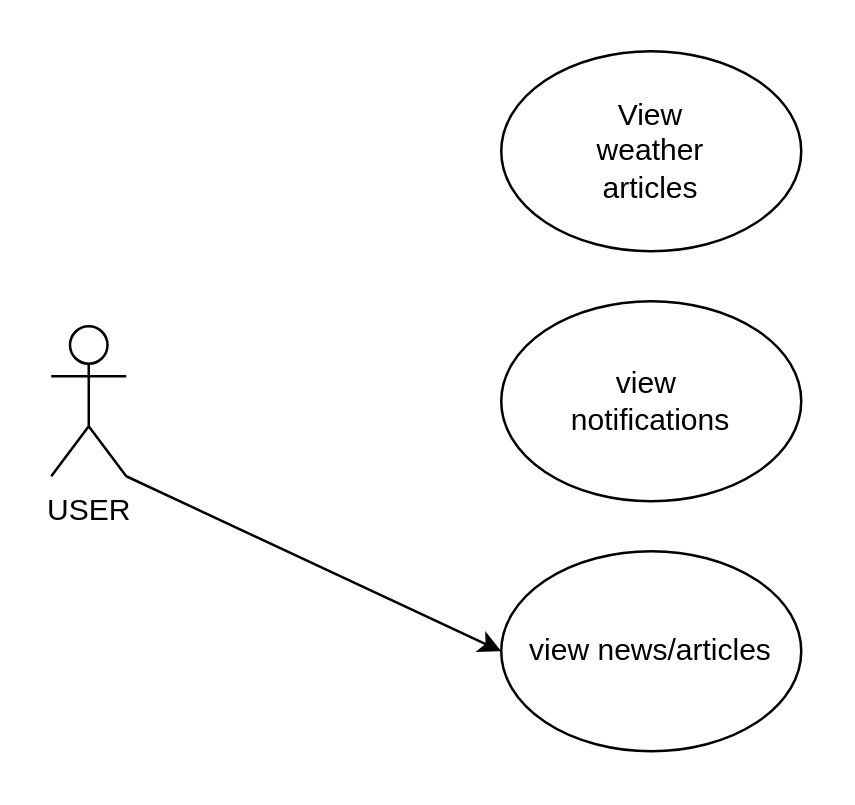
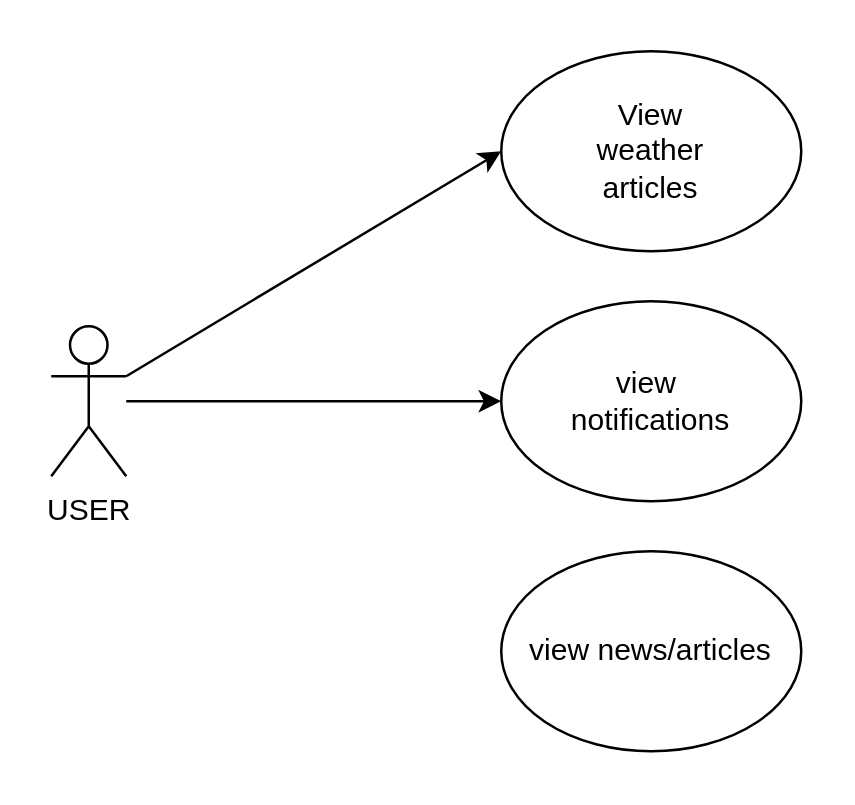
edge "USER" -> "View weather articles": added
edge "USER" -> "view notifications": added
edge "USER" -> "view news/articles": removed
